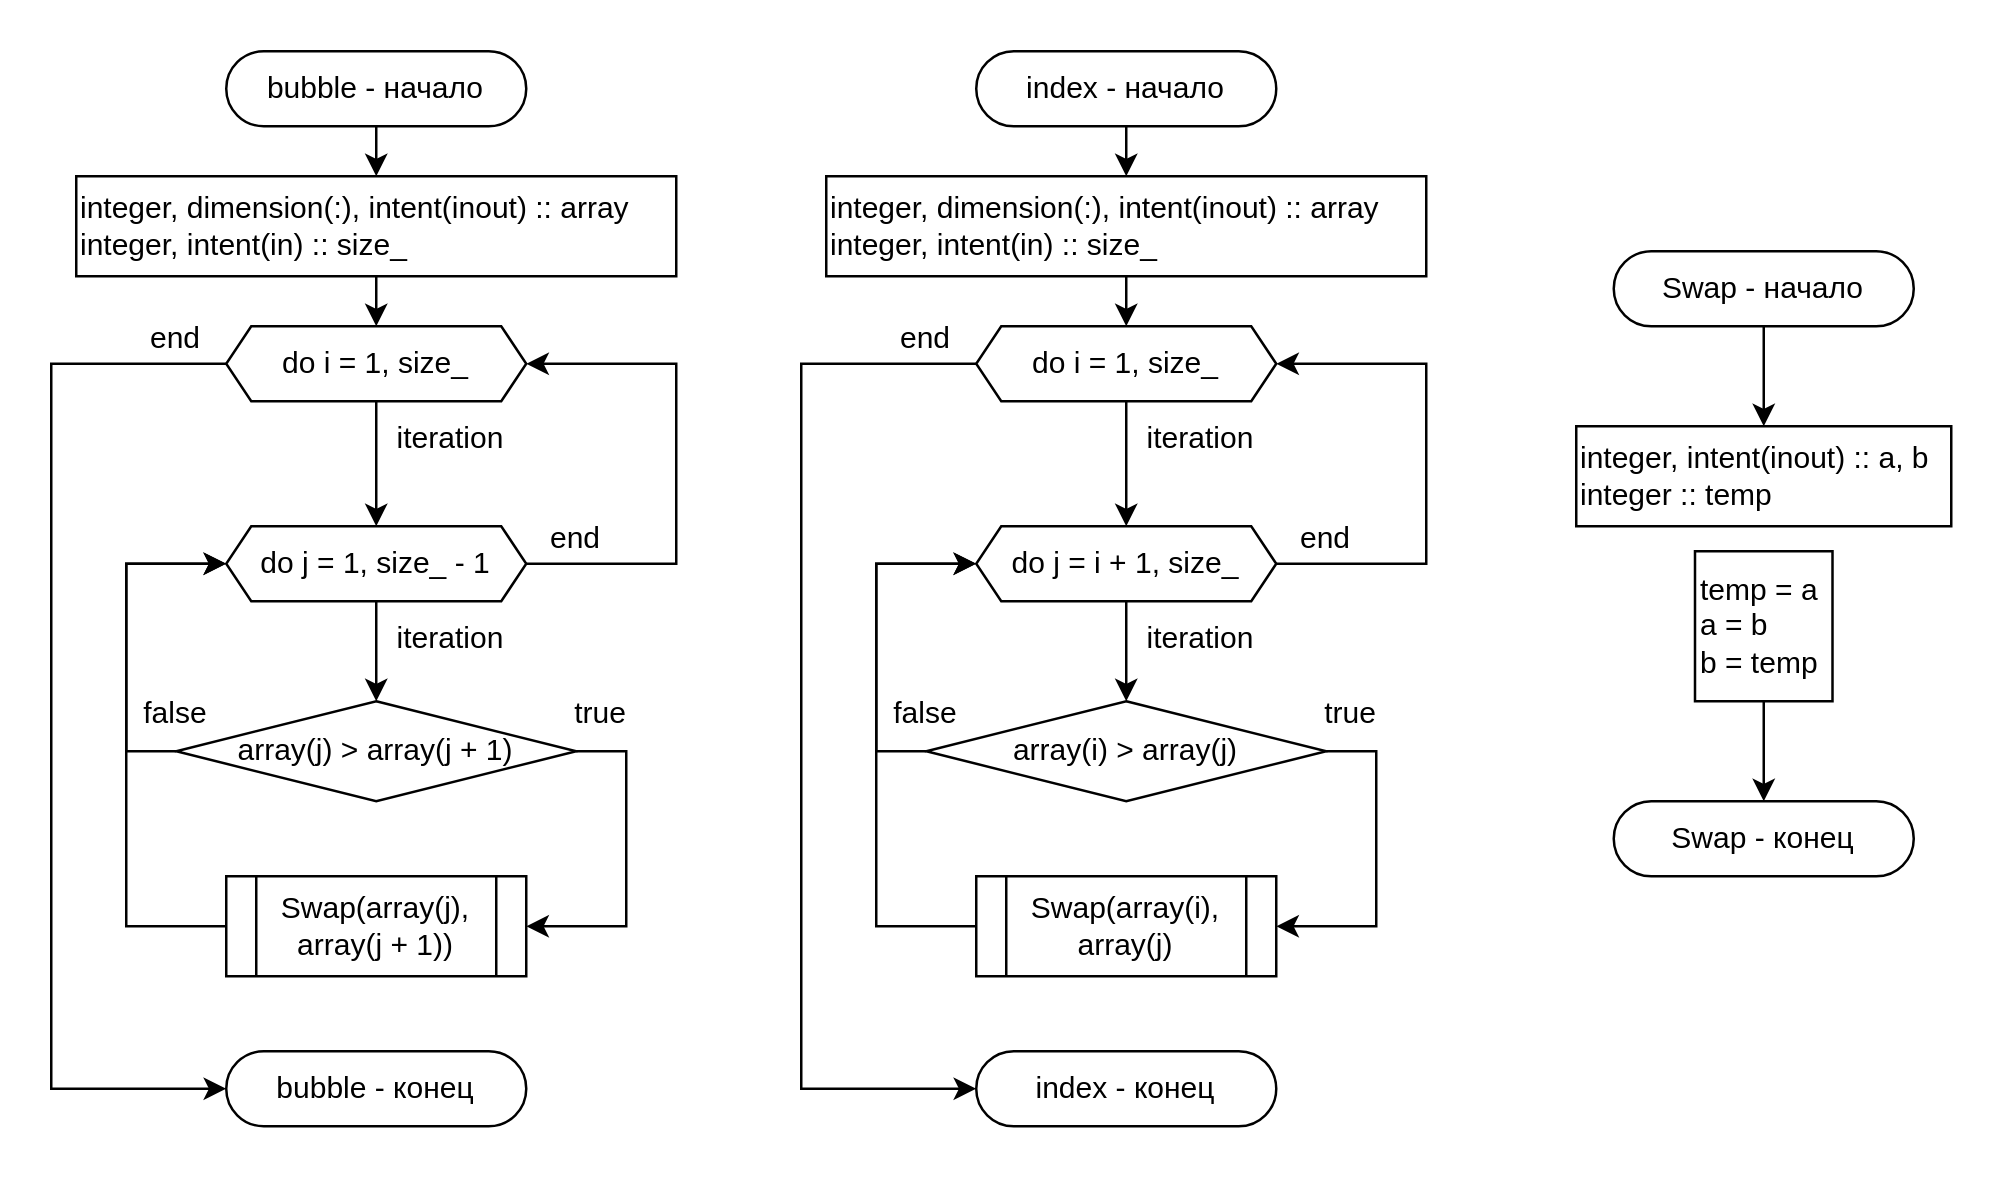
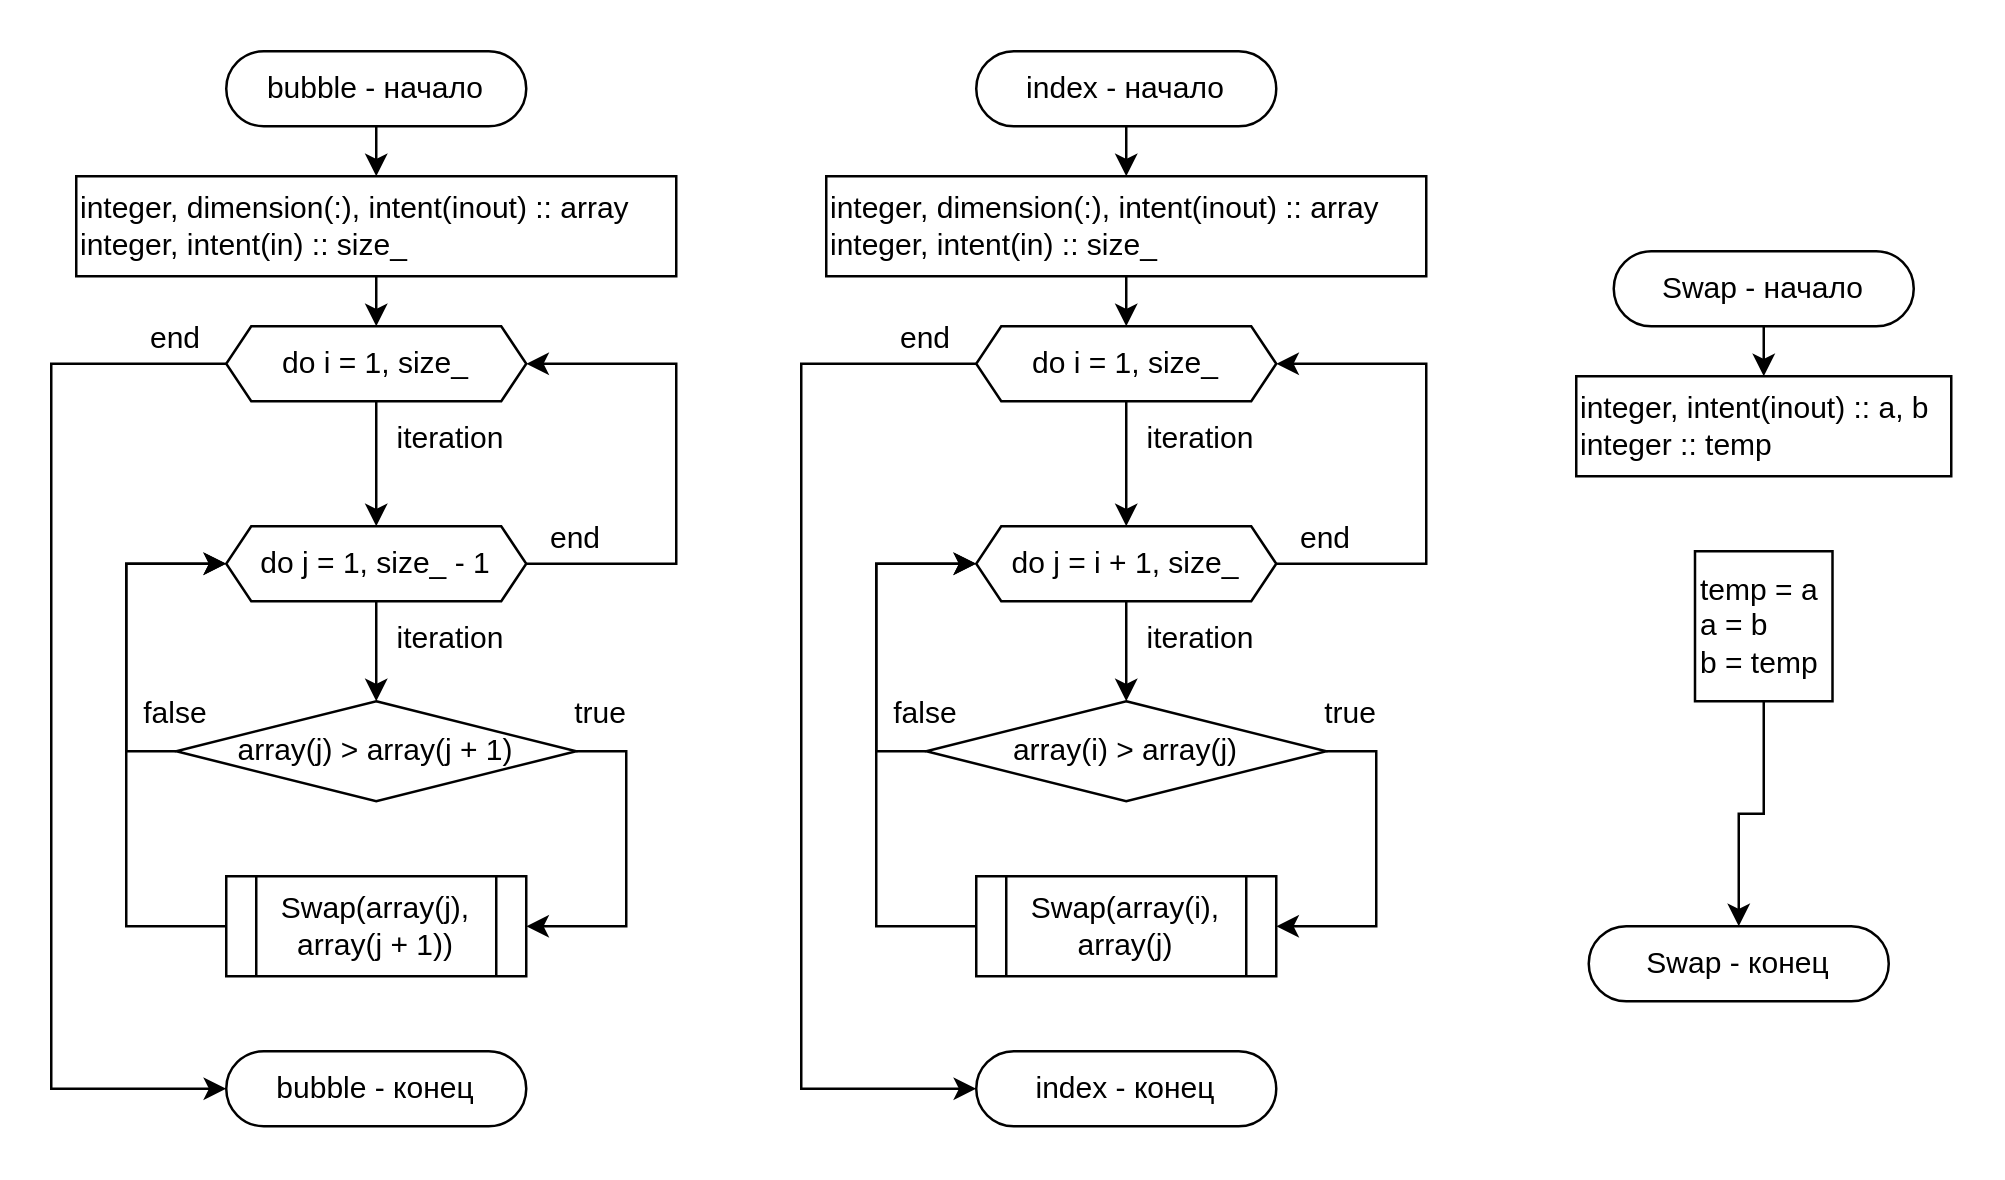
node "integer, intent(inout) :: a, b integer :: temp": moved (1764, 476) -> (1764, 426)
node "Swap - конец": moved (1764, 839) -> (1739, 964)
